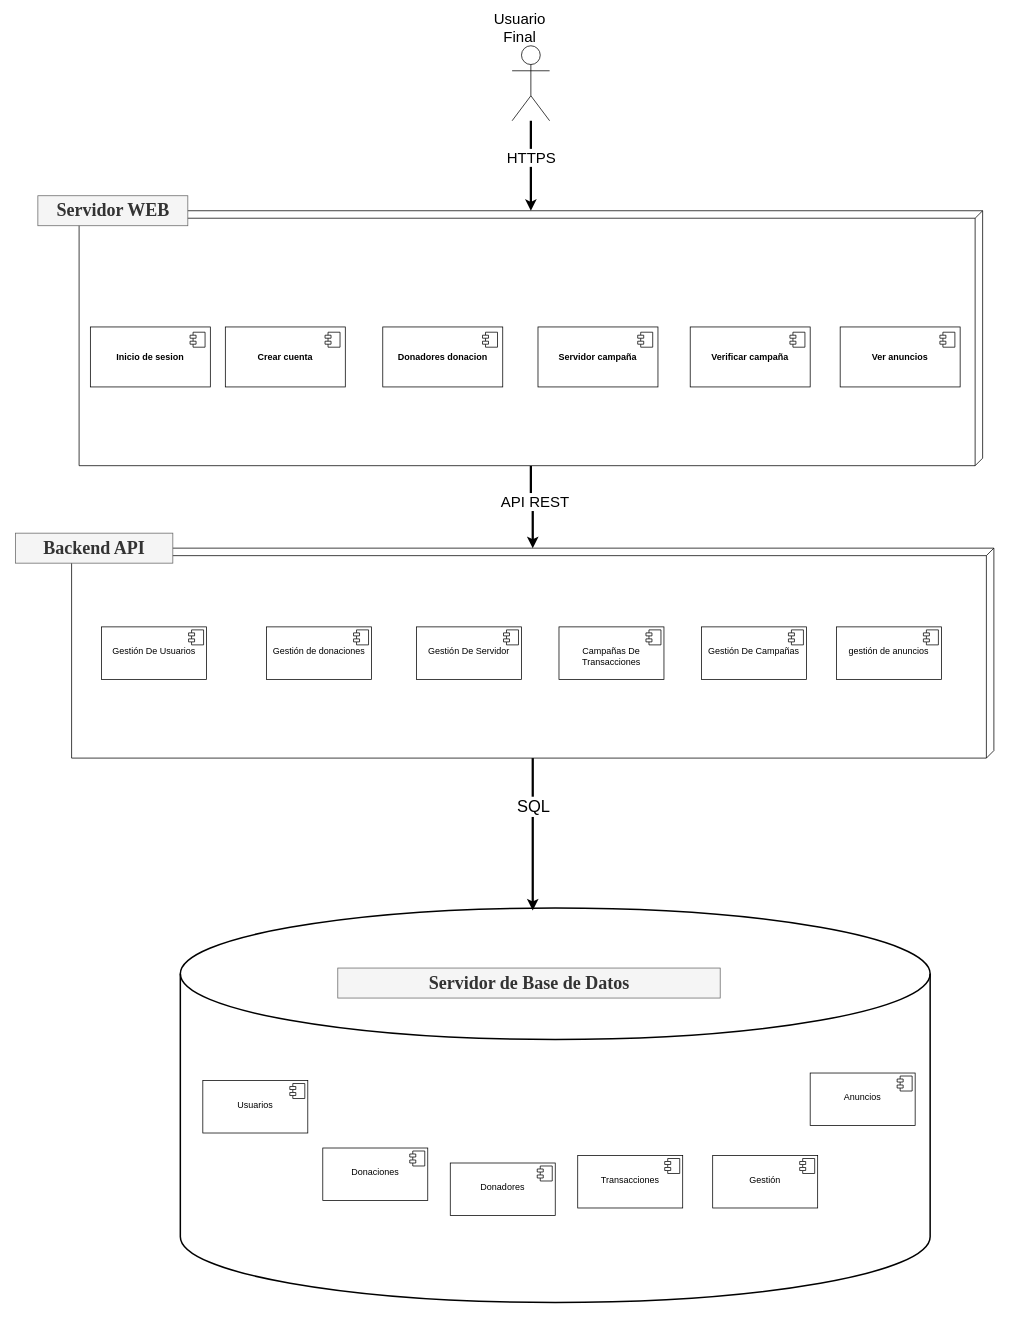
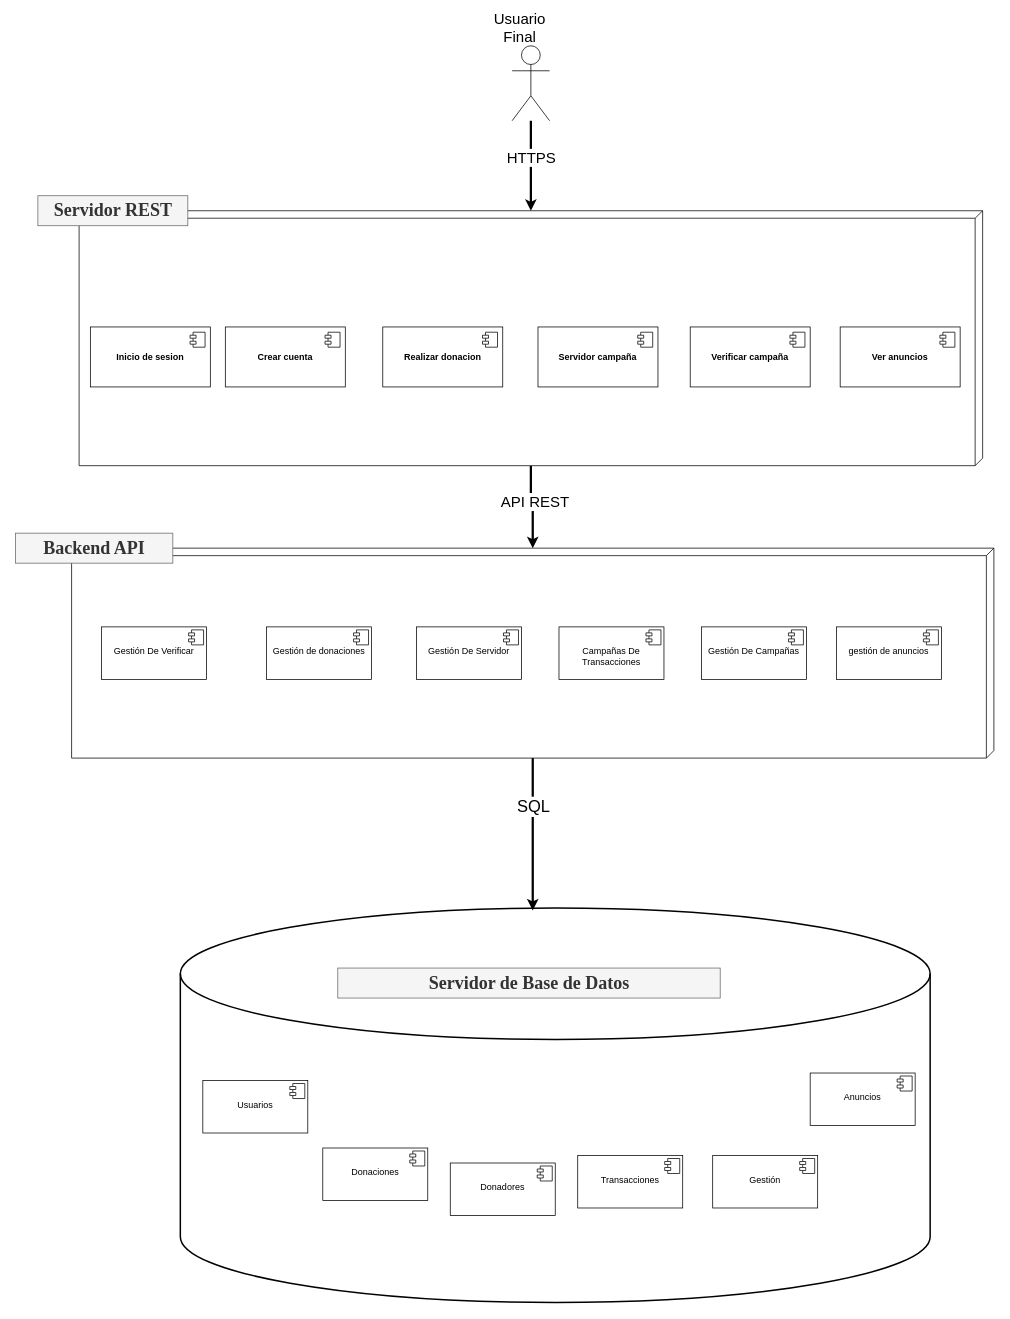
node "Servidor WEB": label "Servidor WEB" -> "Servidor REST"
node "Donadores donacion": label "Donadores donacion" -> "Realizar donacion"
node "Gestión De Usuarios": label "Gestión De Usuarios" -> "Gestión De Verificar"
